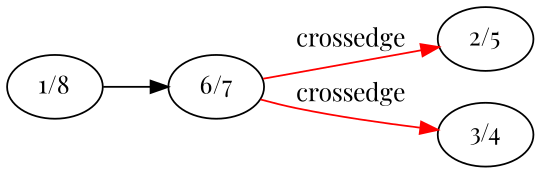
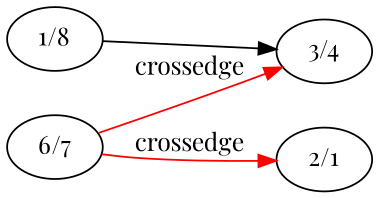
node "2/5": label "2/5" -> "2/1"
edge "1/8" -> "6/7": now "1/8" -> "3/4"
